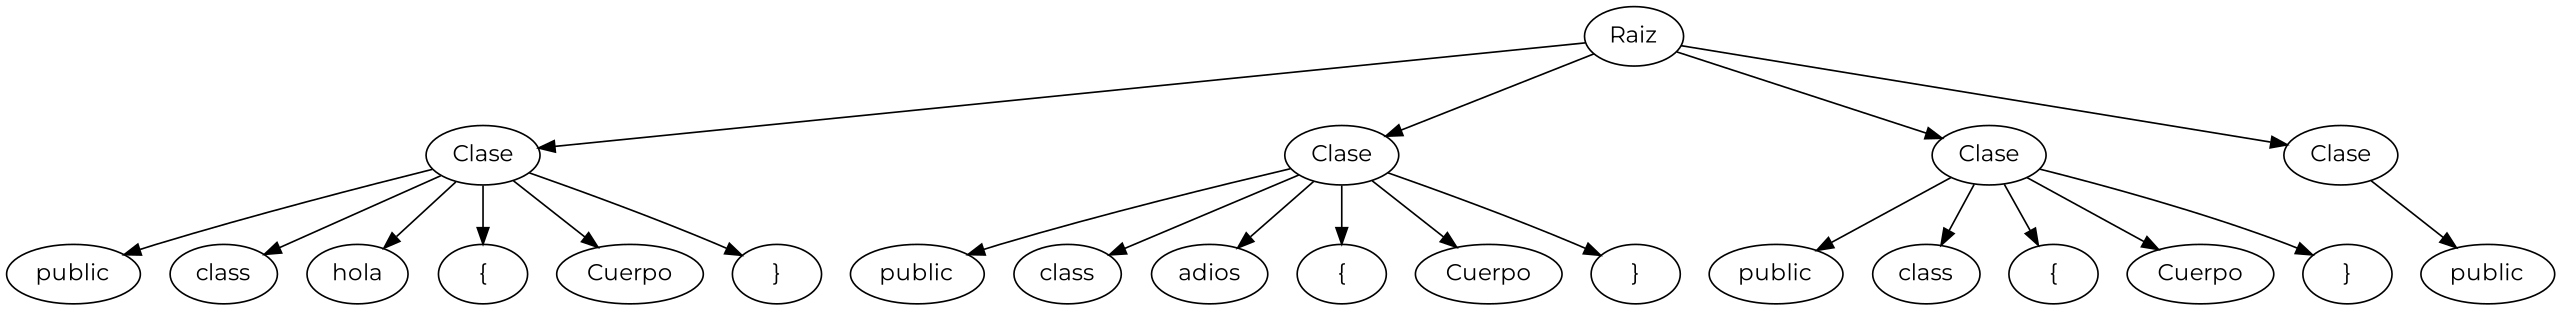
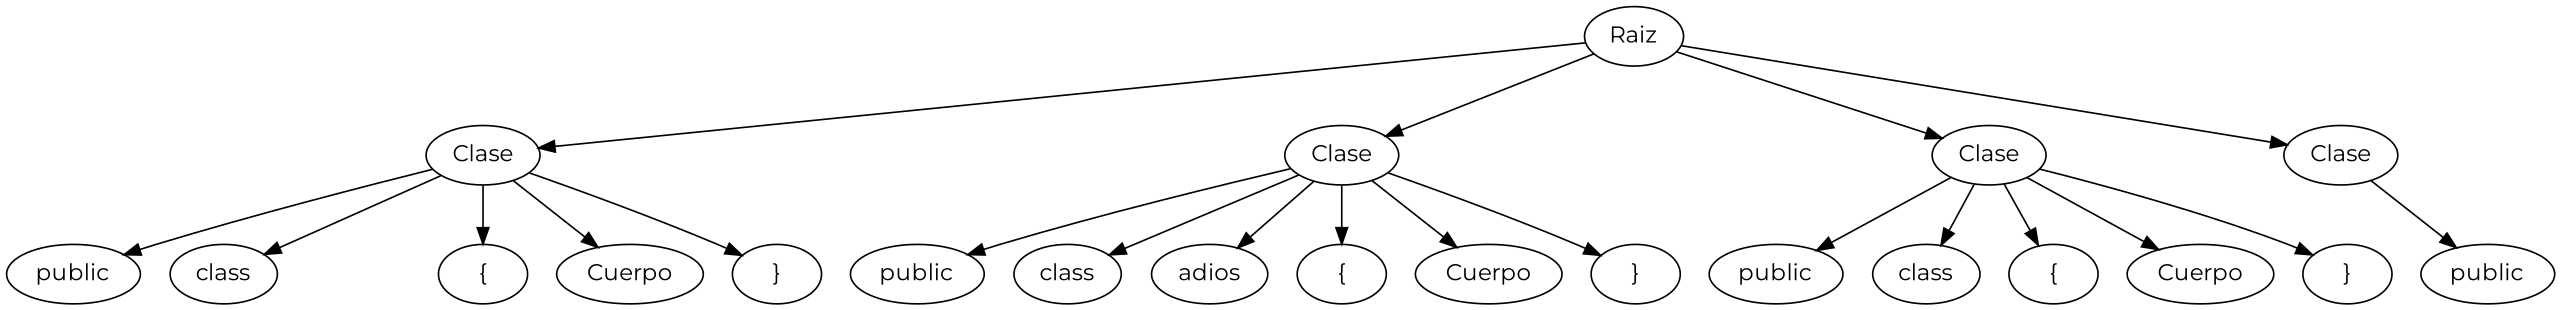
node "hola": removed
